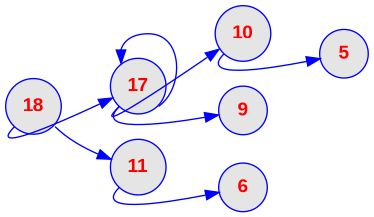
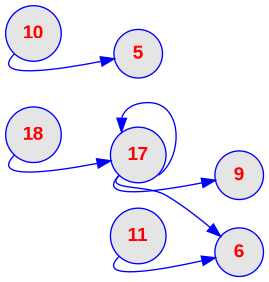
edge "17" -> "10": now "17" -> "6"
edge "18" -> "11": removed
